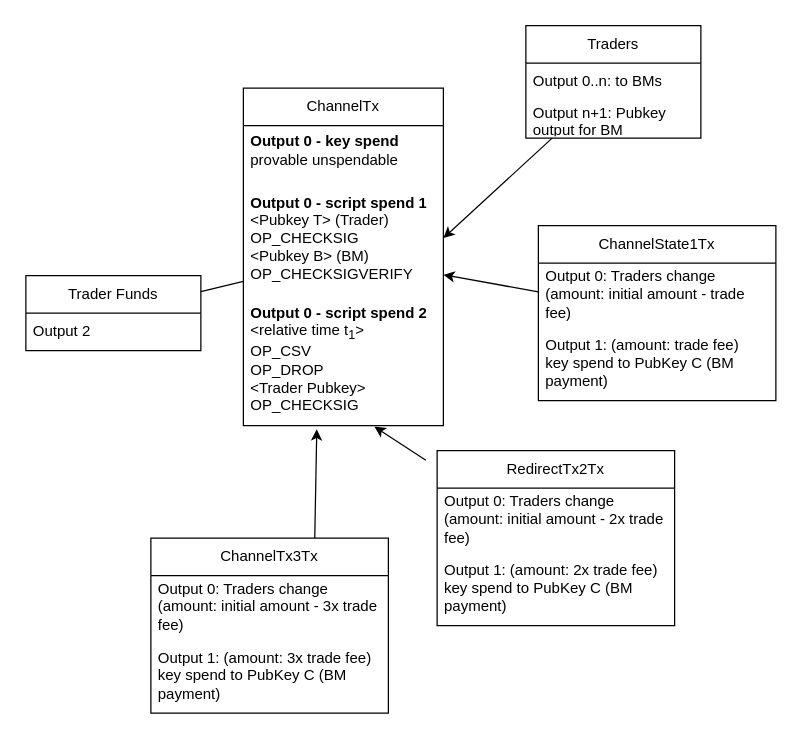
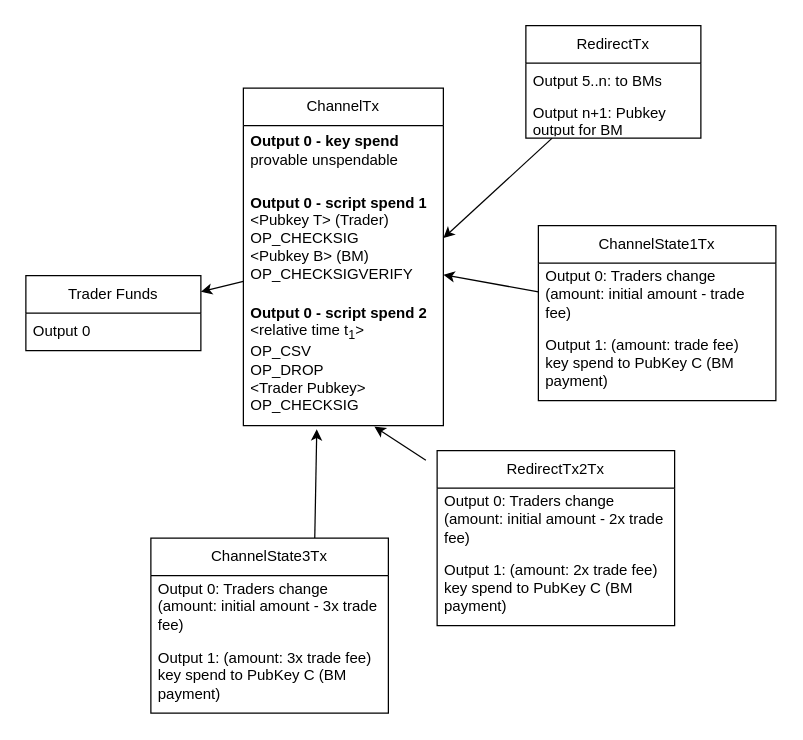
node "Traders": label "Traders" -> "RedirectTx"
node "Output 0..n: to BMs": label "Output 0..n: to BMs" -> "Output 5..n: to BMs"
edge "ChannelTx" -- "Trader Funds": arrowhead none -> classic
node "Output 2": label "Output 2" -> "Output 0"
node "ChannelTx3Tx": label "ChannelTx3Tx" -> "ChannelState3Tx"
